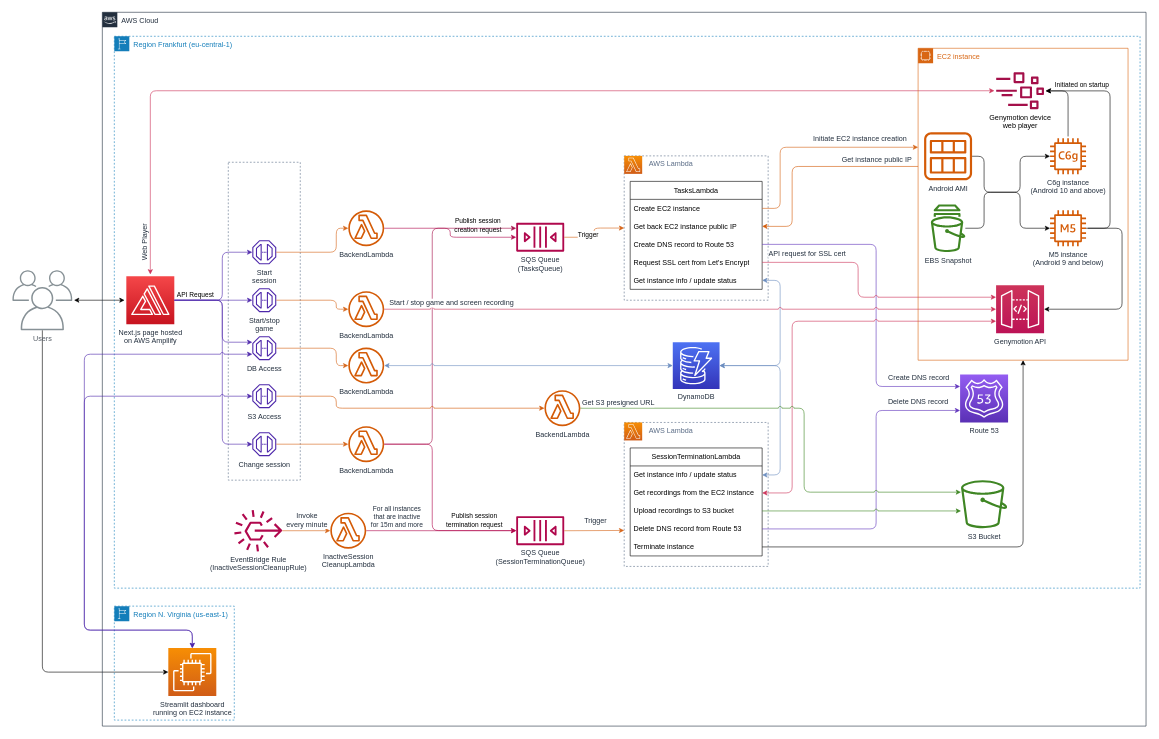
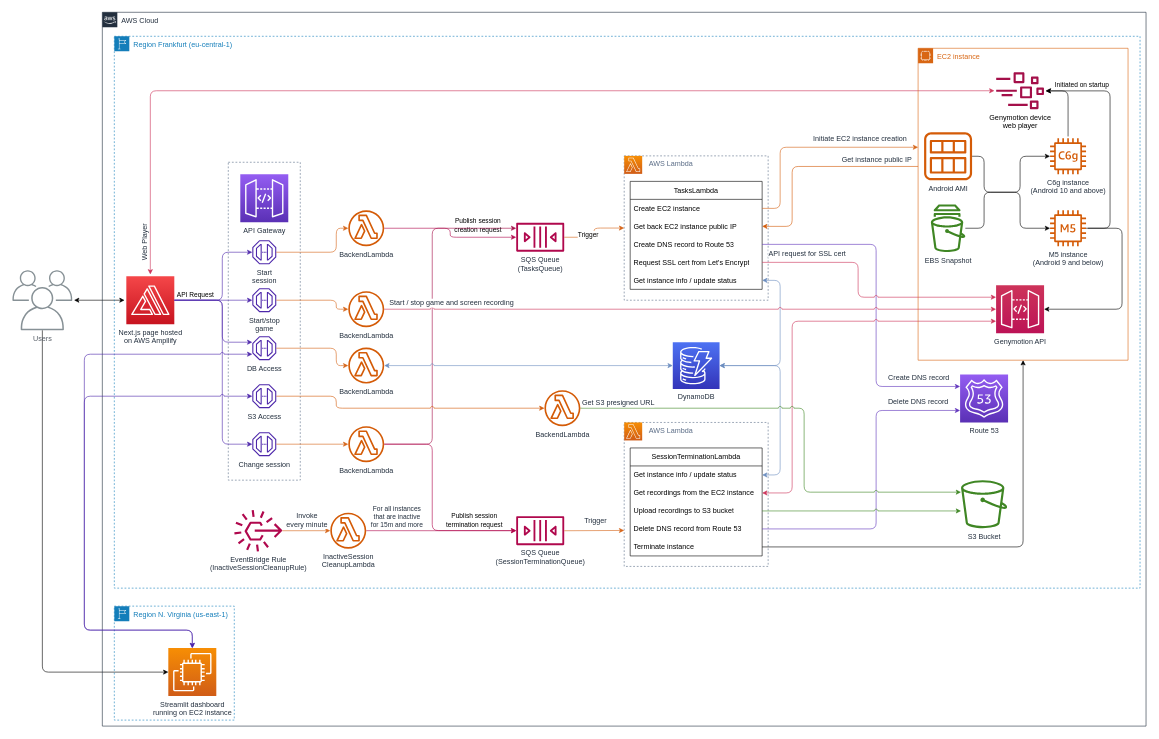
node "API Gateway": added
